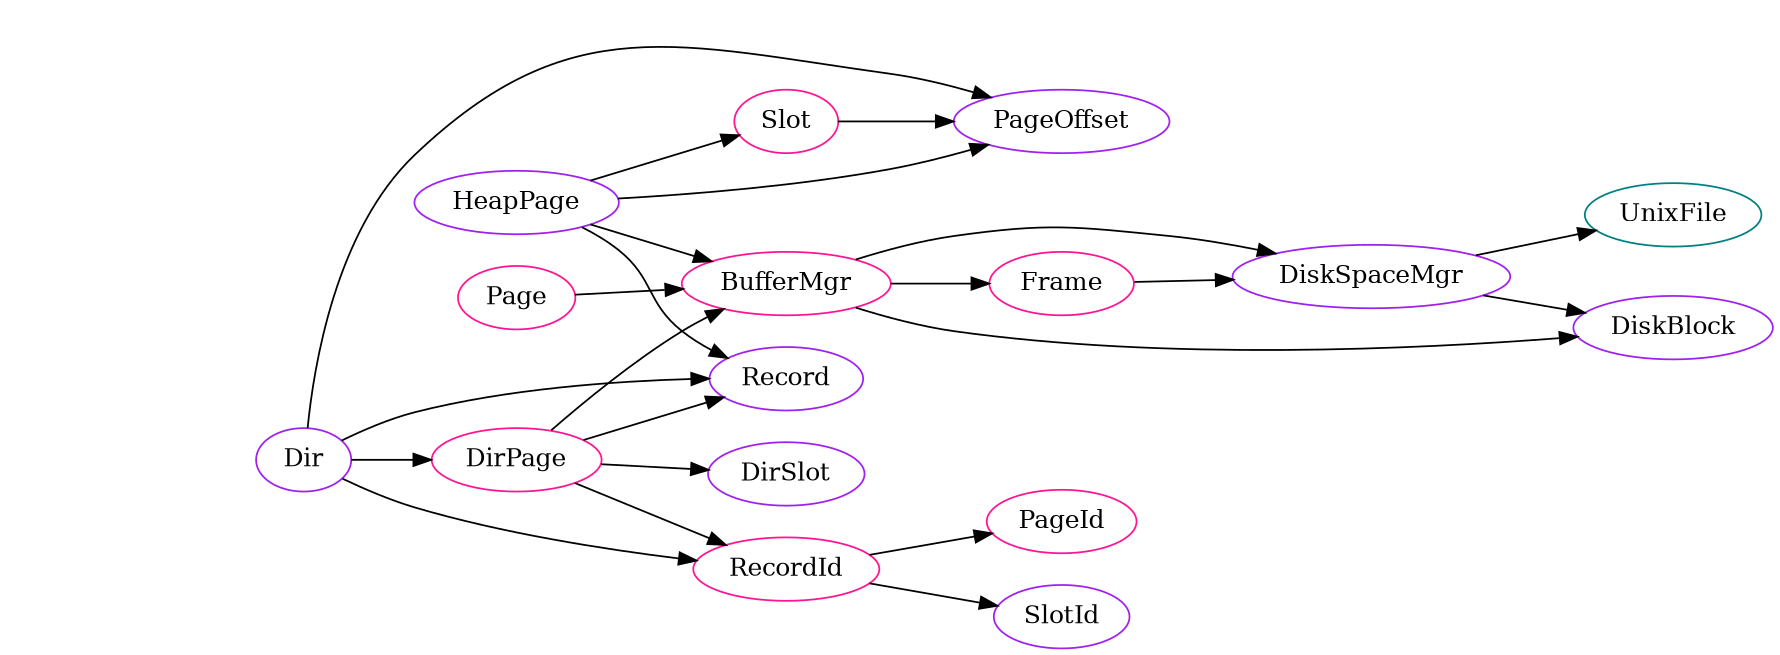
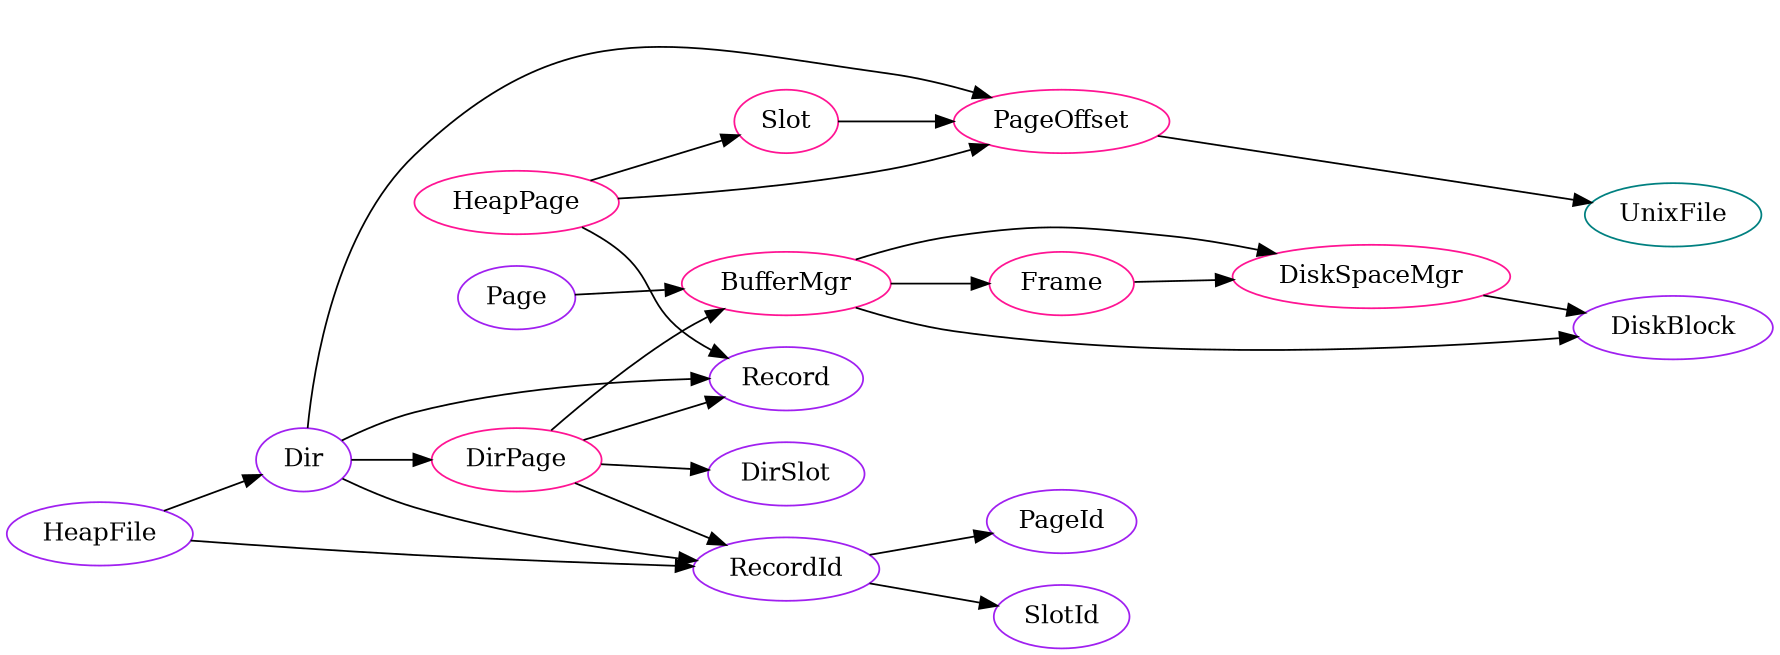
node "PageOffset": color purple -> deeppink
node "HeapPage": color purple -> deeppink
edge "HeapPage" -> "BufferMgr": removed
edge "DiskSpaceMgr" -> "UnixFile": now "PageOffset" -> "UnixFile"
node "DiskSpaceMgr": color purple -> deeppink
node "Page": color deeppink -> purple
node "PageId": color deeppink -> purple
node "HeapFile": added
node "RecordId": color deeppink -> purple
